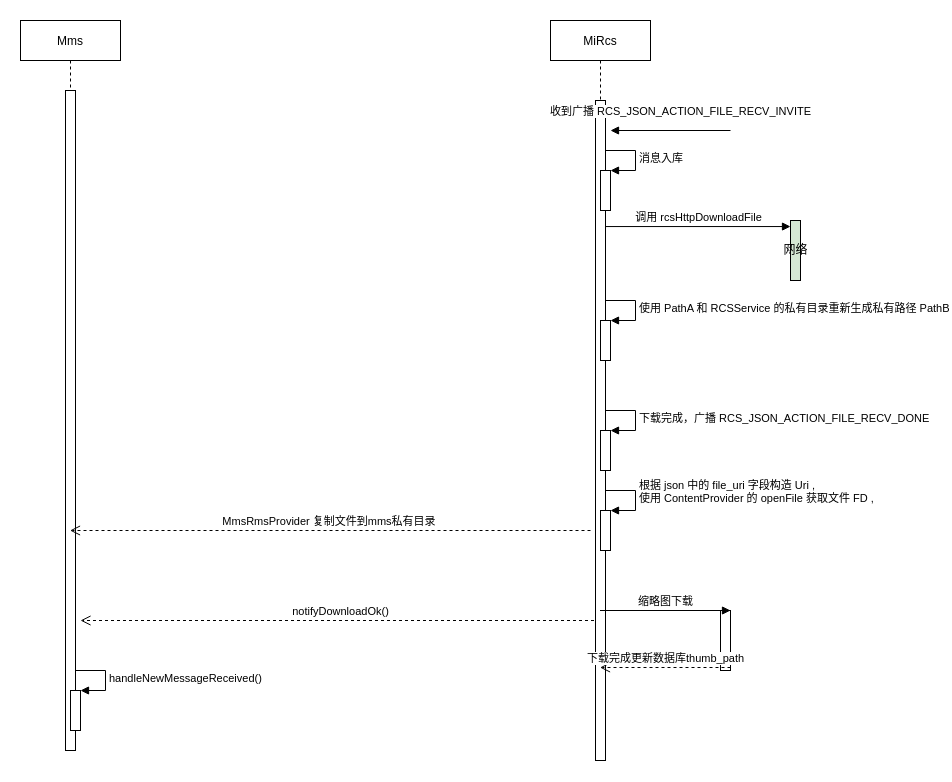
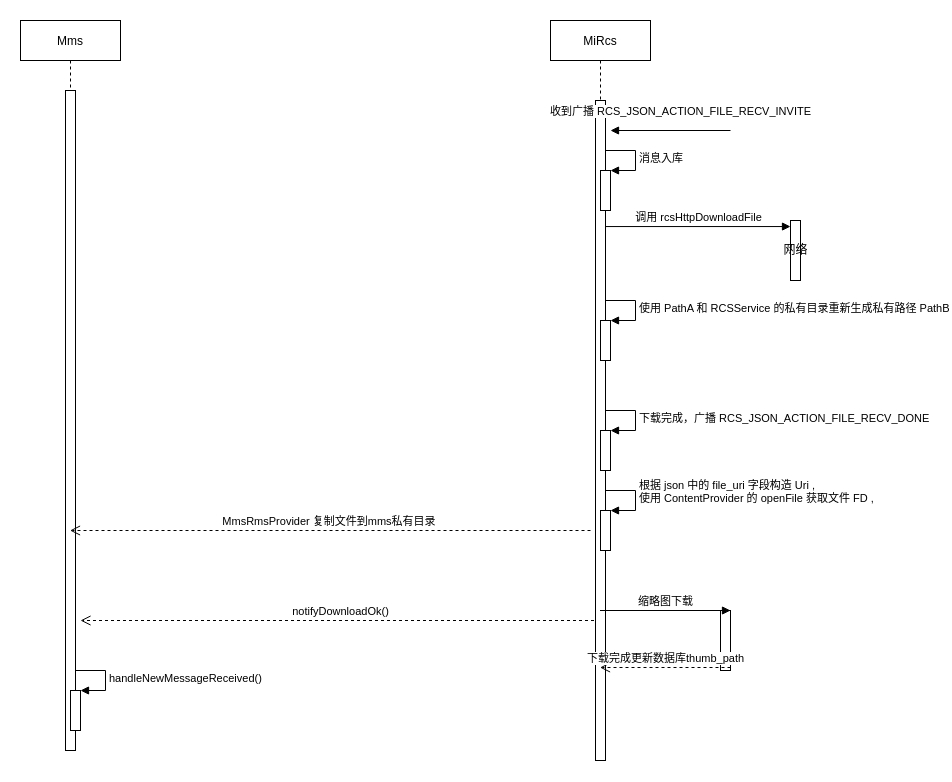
node "网络": fillcolor #d5e8d4 -> #ffffff
